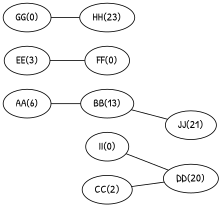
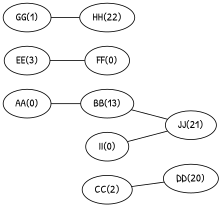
node "GG(0)": label "GG(0)" -> "GG(1)"
node "HH(23)": label "HH(23)" -> "HH(22)"
node "AA(6)": label "AA(6)" -> "AA(0)"
edge "II(0)" -- "DD(20)": now "II(0)" -- "JJ(21)"
